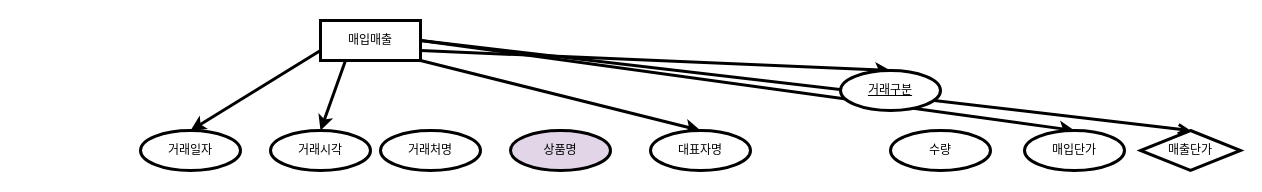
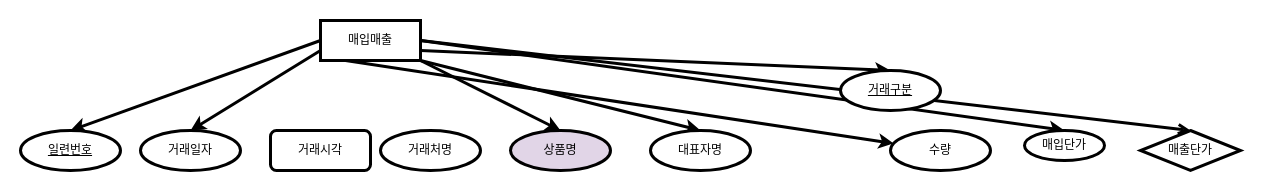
edge "매입매출" -> "일련번호": added
edge "매입매출" -> "거래시각": now "매입매출" -> "수량"
edge "매입매출" -> "상품명": added
node "일련번호": added
node "거래시각": shape ellipse -> rounded rectangle
node "매입단가": size 100x40 -> 80x30
